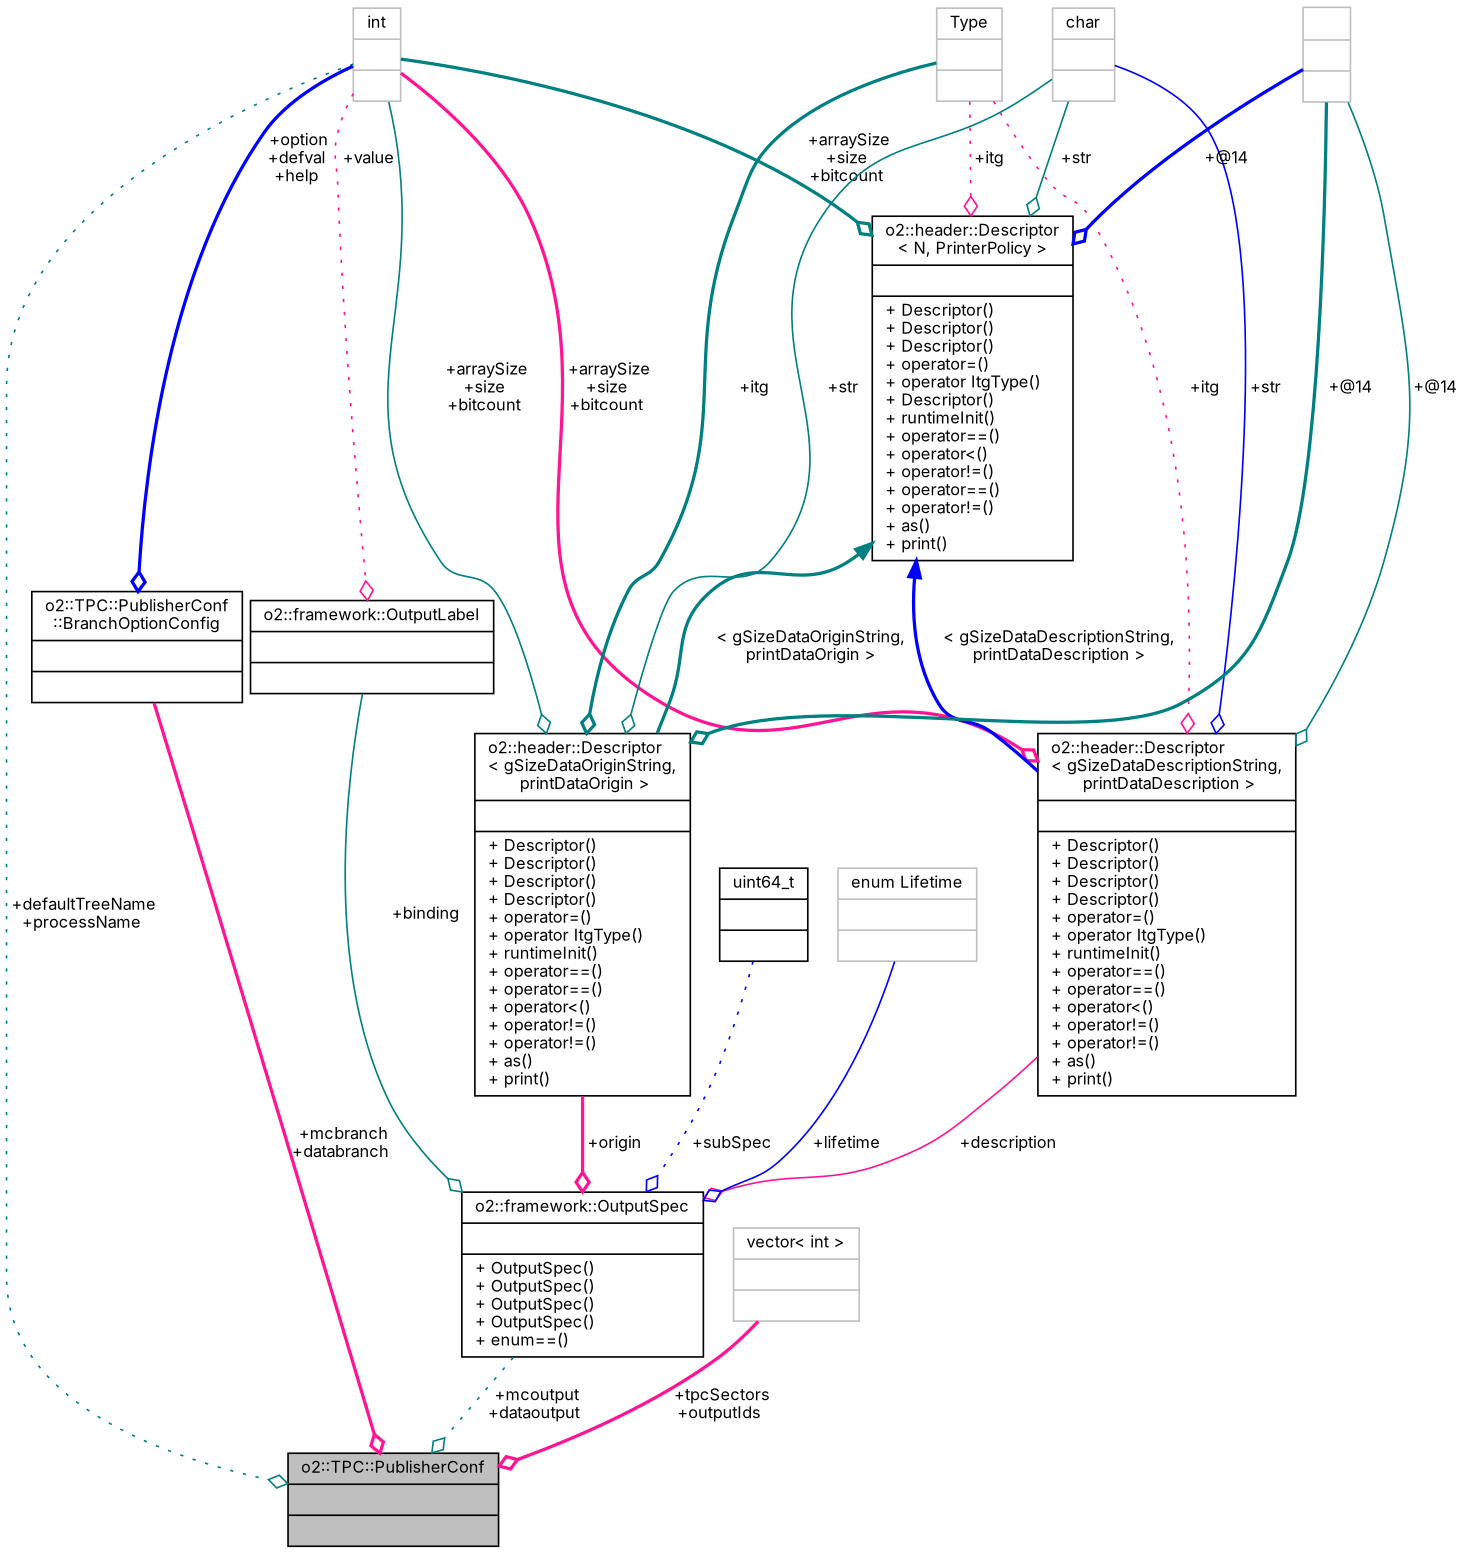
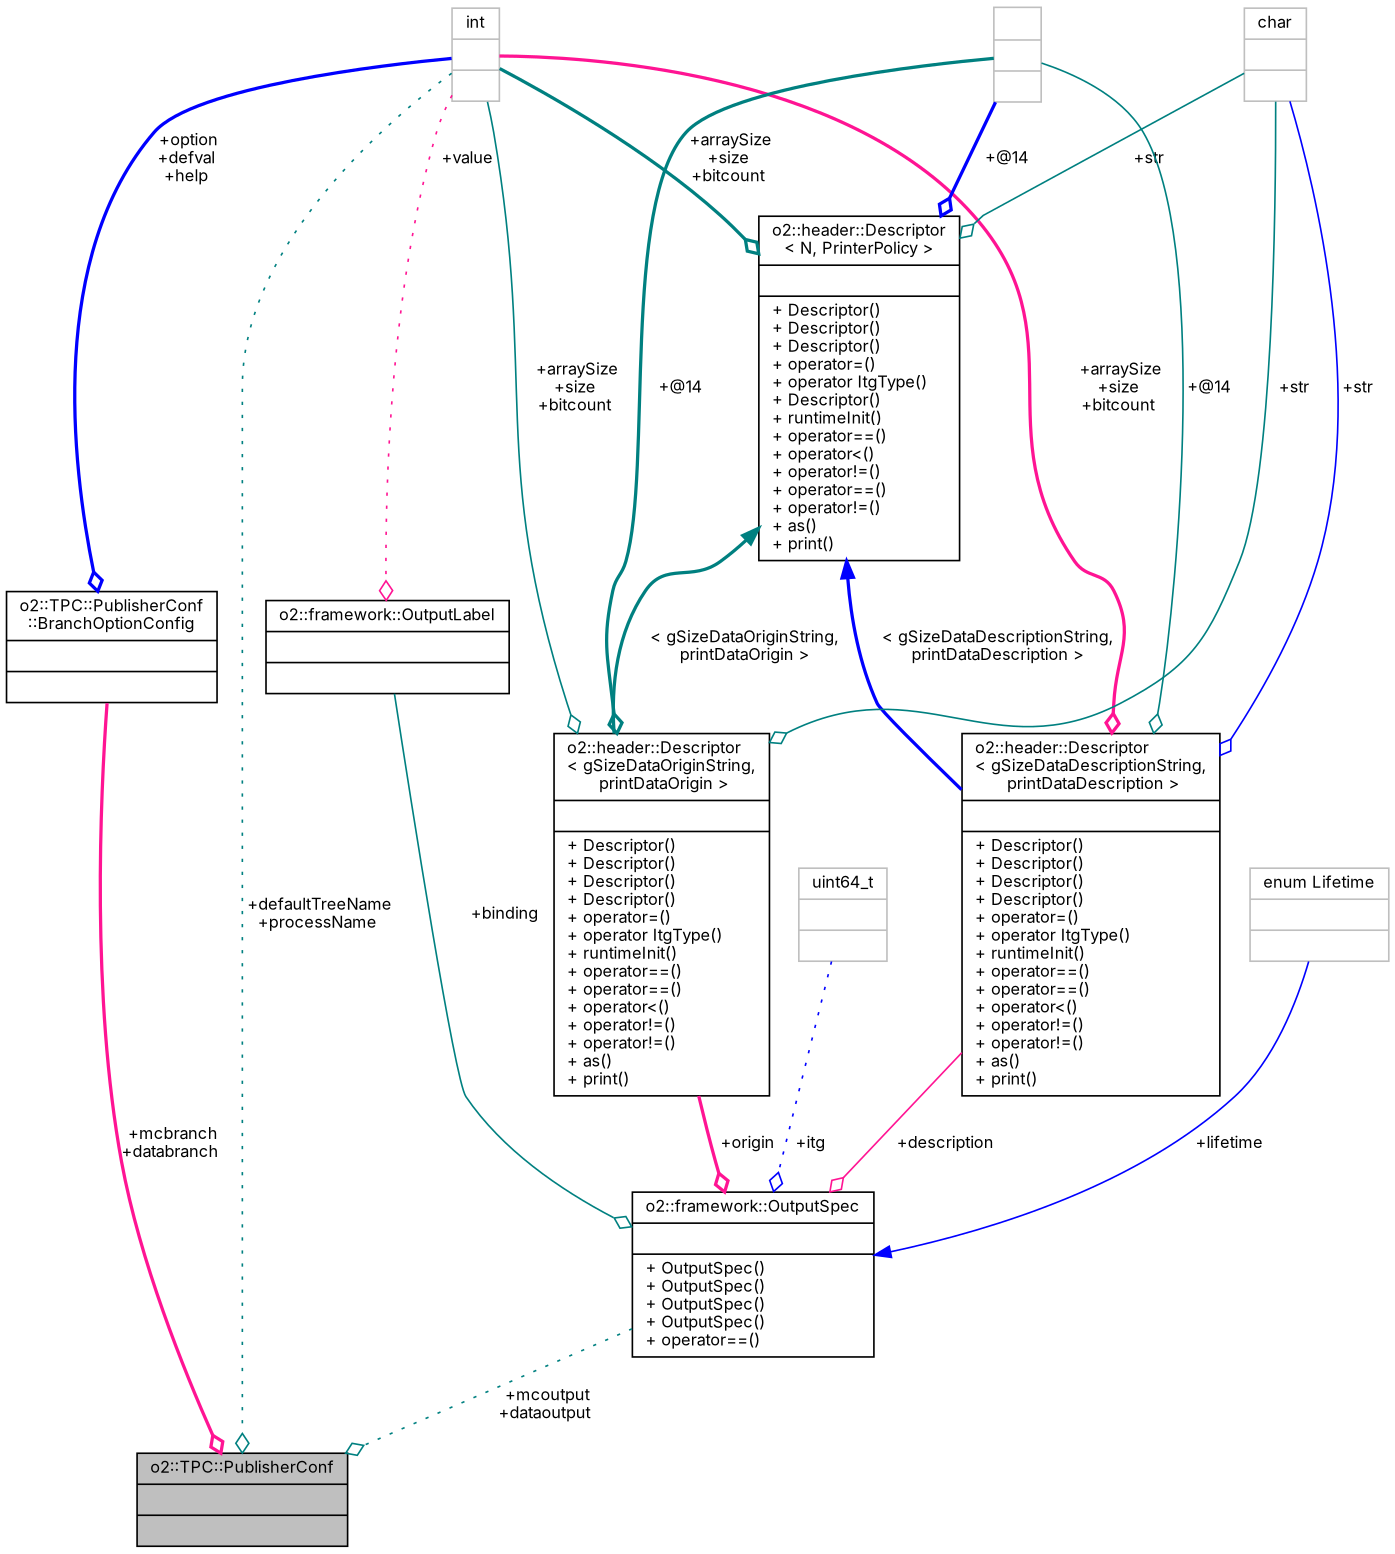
node "Type": removed
node "uint64_t": color black -> grey75
edge "enum Lifetime" -> "o2::framework::OutputSpec": arrowhead odiamond -> normal
edge "uint64_t" -> "o2::framework::OutputSpec": label " +subSpec" -> " +itg"
node "vector< int >": removed
node "o2::framework::OutputSpec": text "+ enum==()" -> "+ operator==()"
